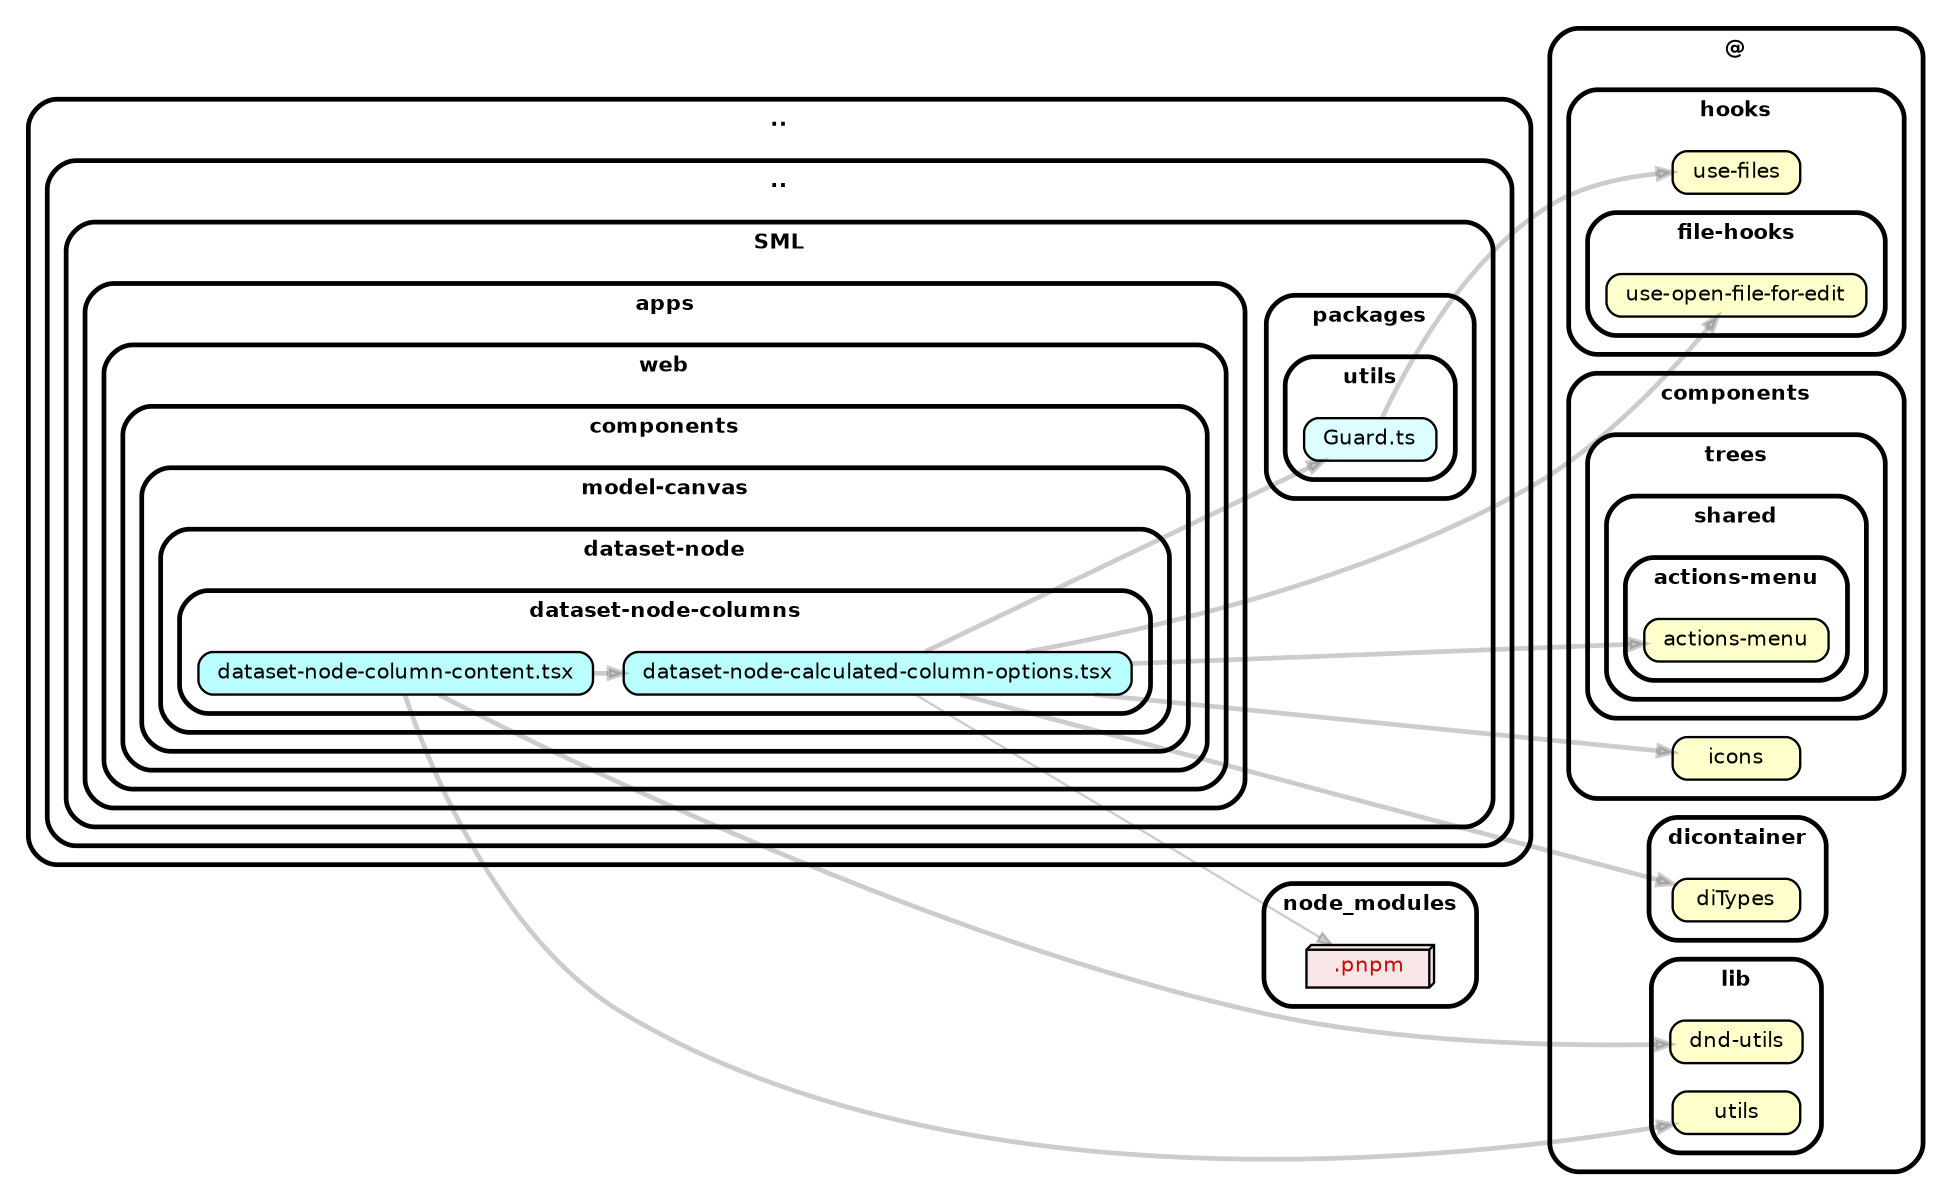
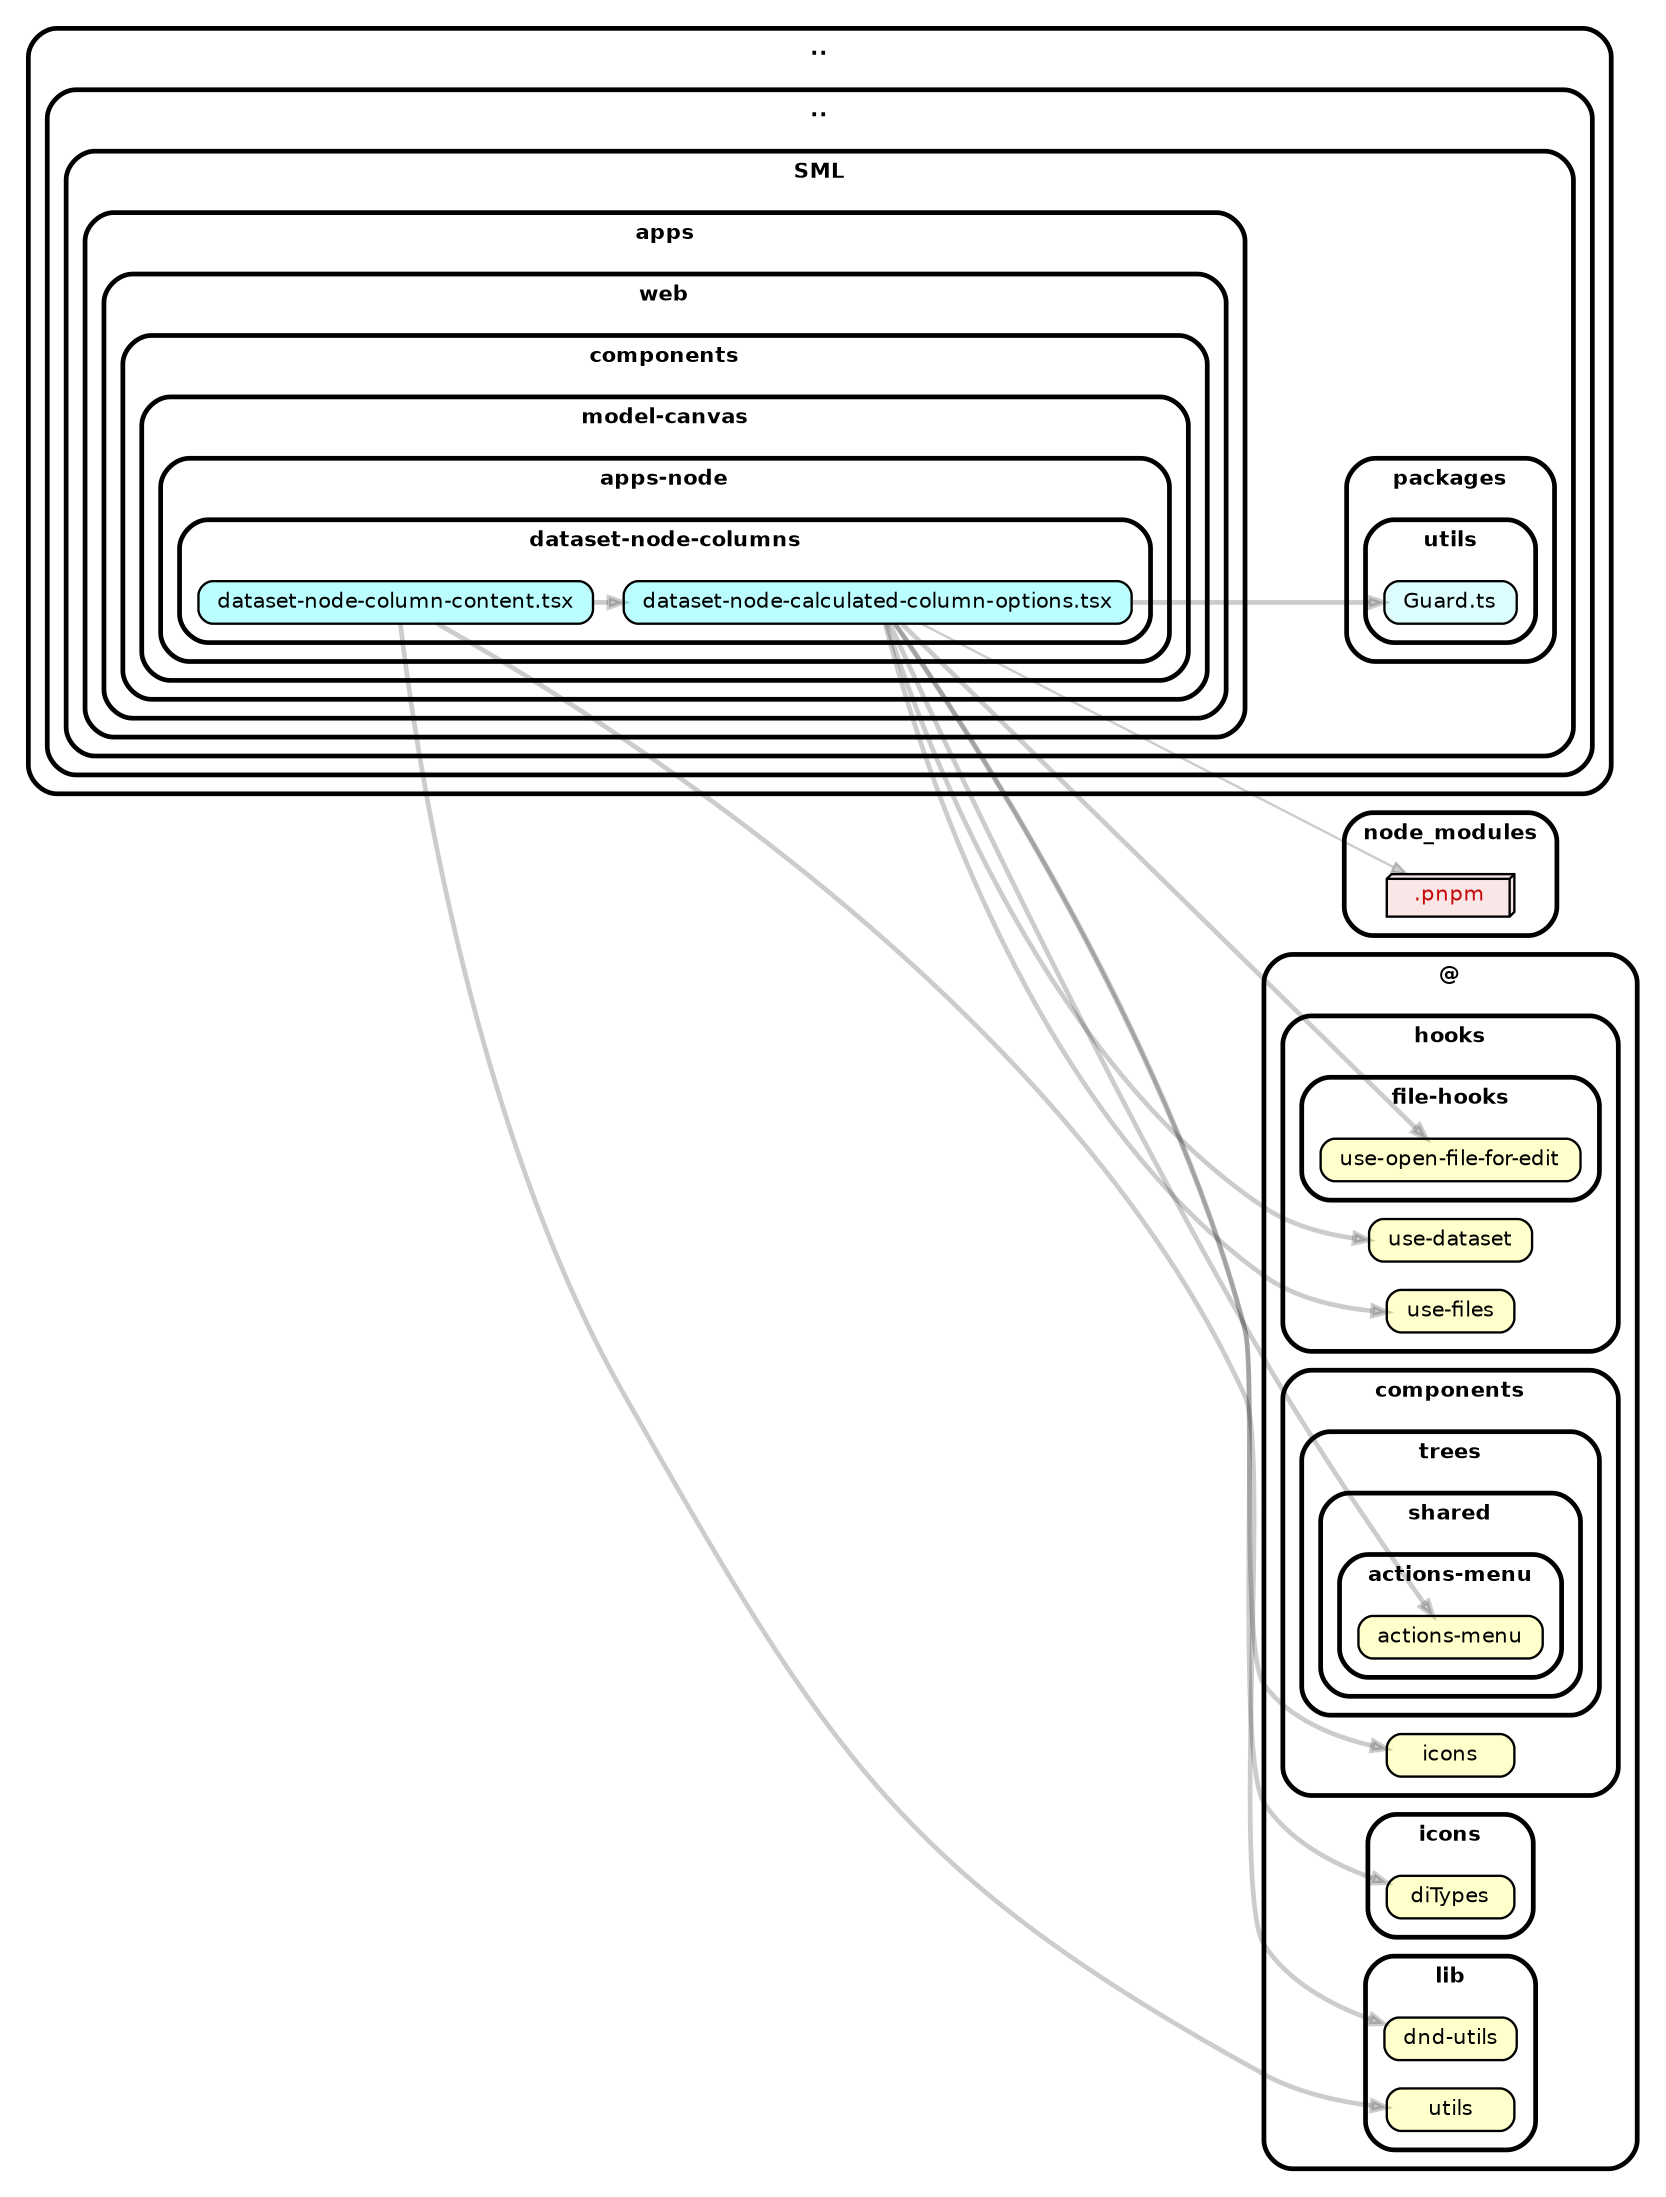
edge "Guard.ts" -> "use-files": now "dataset-node-calculated-column-options.tsx" -> "use-files"
cluster "dataset-node": label "dataset-node" -> "apps-node"
cluster "dicontainer": label "dicontainer" -> "icons"
node "use-dataset": added
